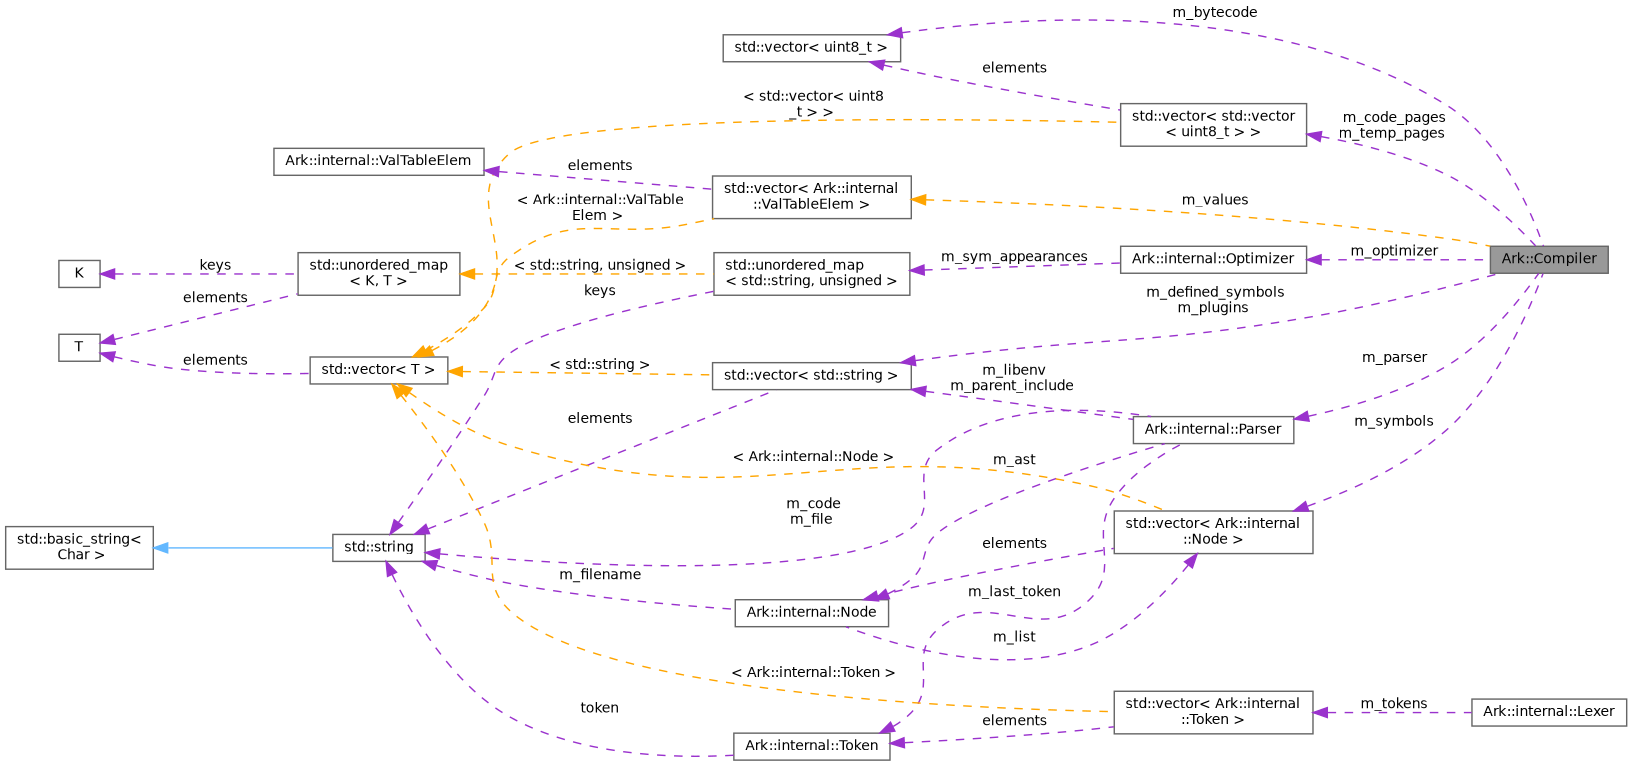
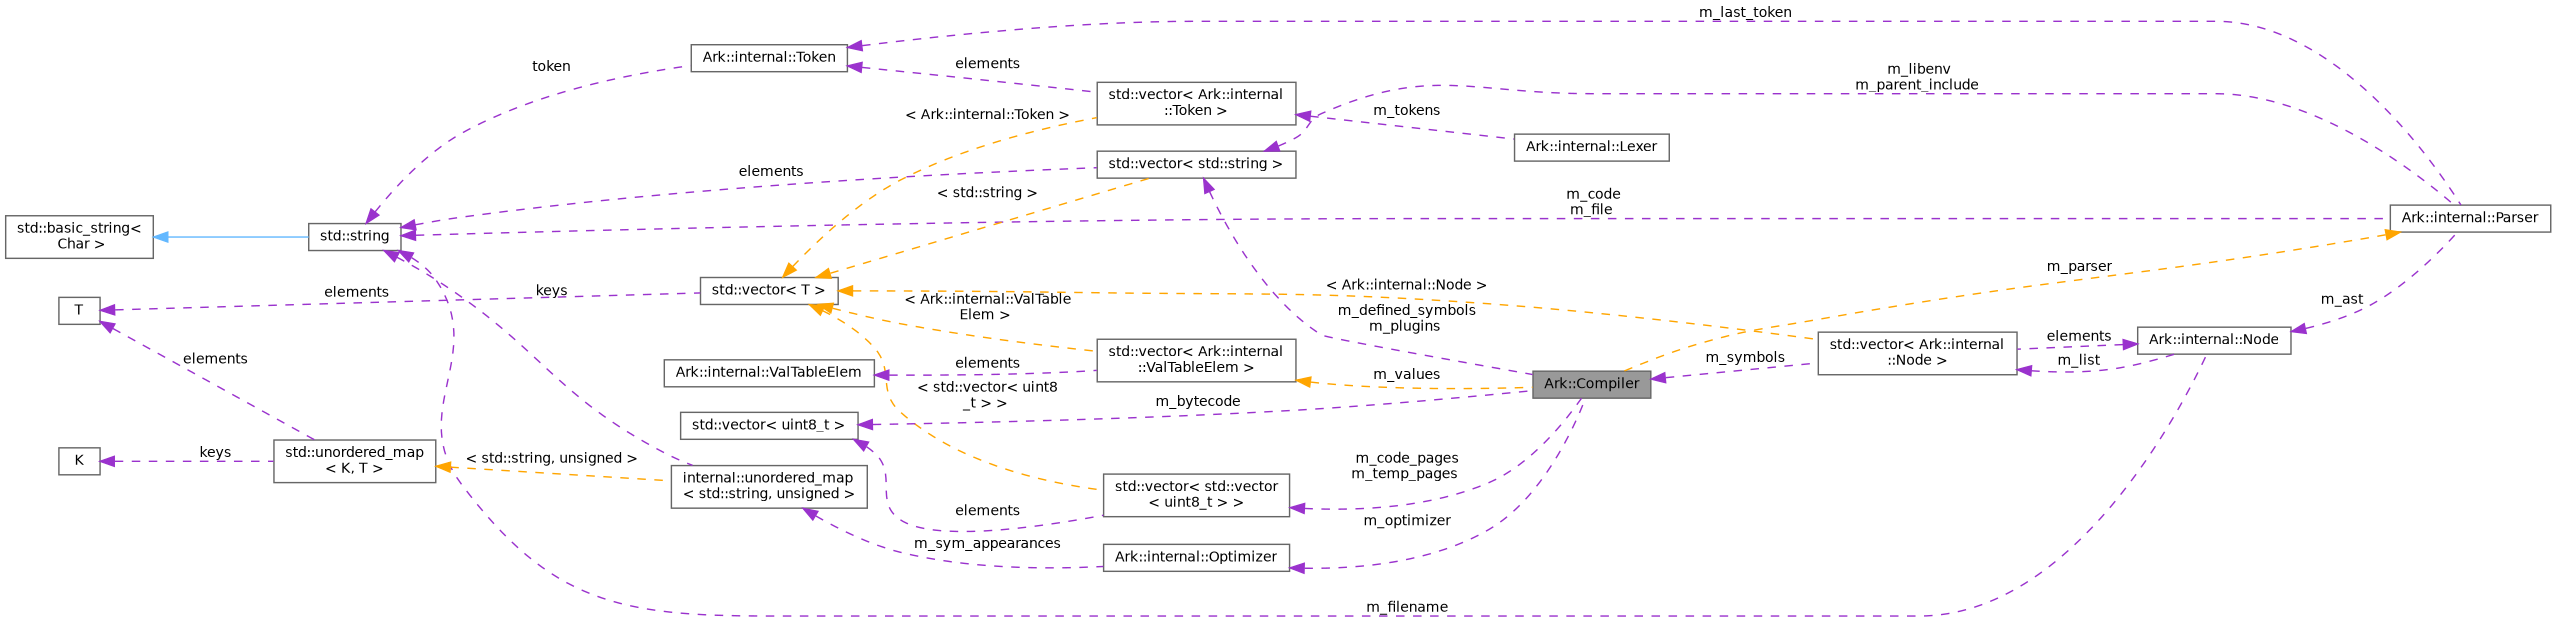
node "std::unordered_map < std::string, unsigned >": label "std::unordered_map < std::string, unsigned >" -> "internal::unordered_map < std::string, unsigned >"
edge "Ark::Compiler" -> "Ark::internal::Parser": color darkorchid3 -> orange
edge "Ark::Compiler" -> "std::vector< Ark::internal ::Node >": reversed
